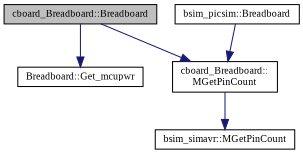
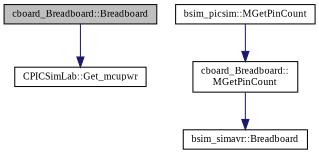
node "bsim_picsim::Breadboard": label "bsim_picsim::Breadboard" -> "bsim_picsim::MGetPinCount"
edge "cboard_Breadboard::Breadboard" -> "cboard_Breadboard:: MGetPinCount": removed
node "Breadboard::Get_mcupwr": label "Breadboard::Get_mcupwr" -> "CPICSimLab::Get_mcupwr"
node "bsim_simavr::MGetPinCount": label "bsim_simavr::MGetPinCount" -> "bsim_simavr::Breadboard"
